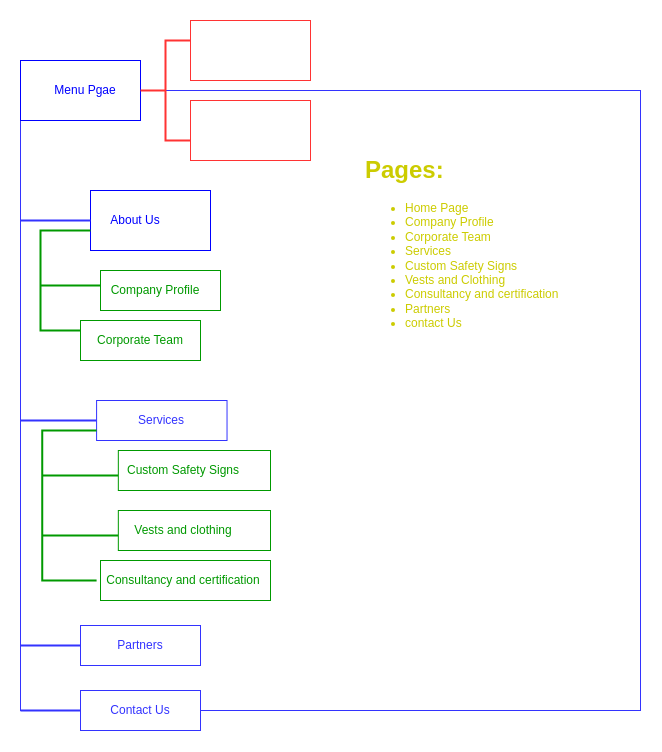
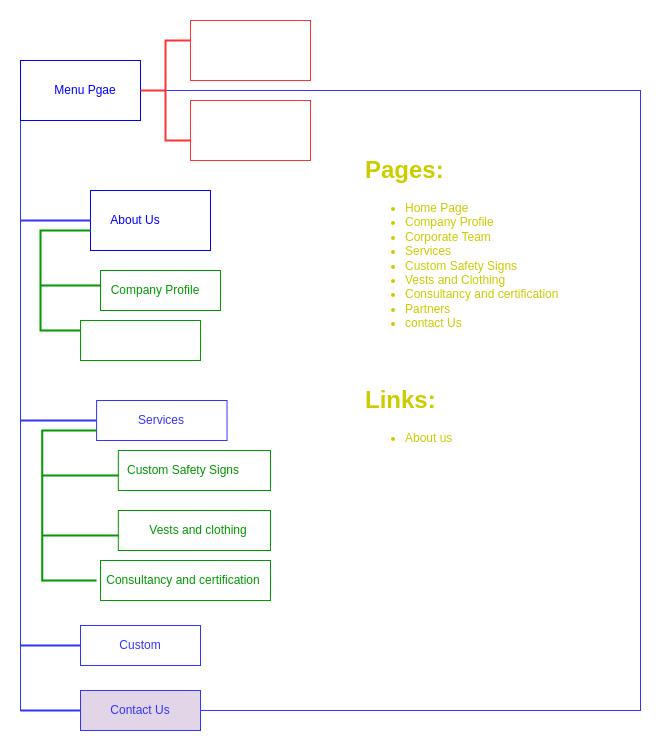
node "Corporate Team": removed
node "Links: About us": added
node "Vests and clothing": moved (184, 531) -> (199, 531)
node "Partners": label "Partners" -> "Custom"
node "Contact Us": fillcolor #ffffff -> #e1d5e7
